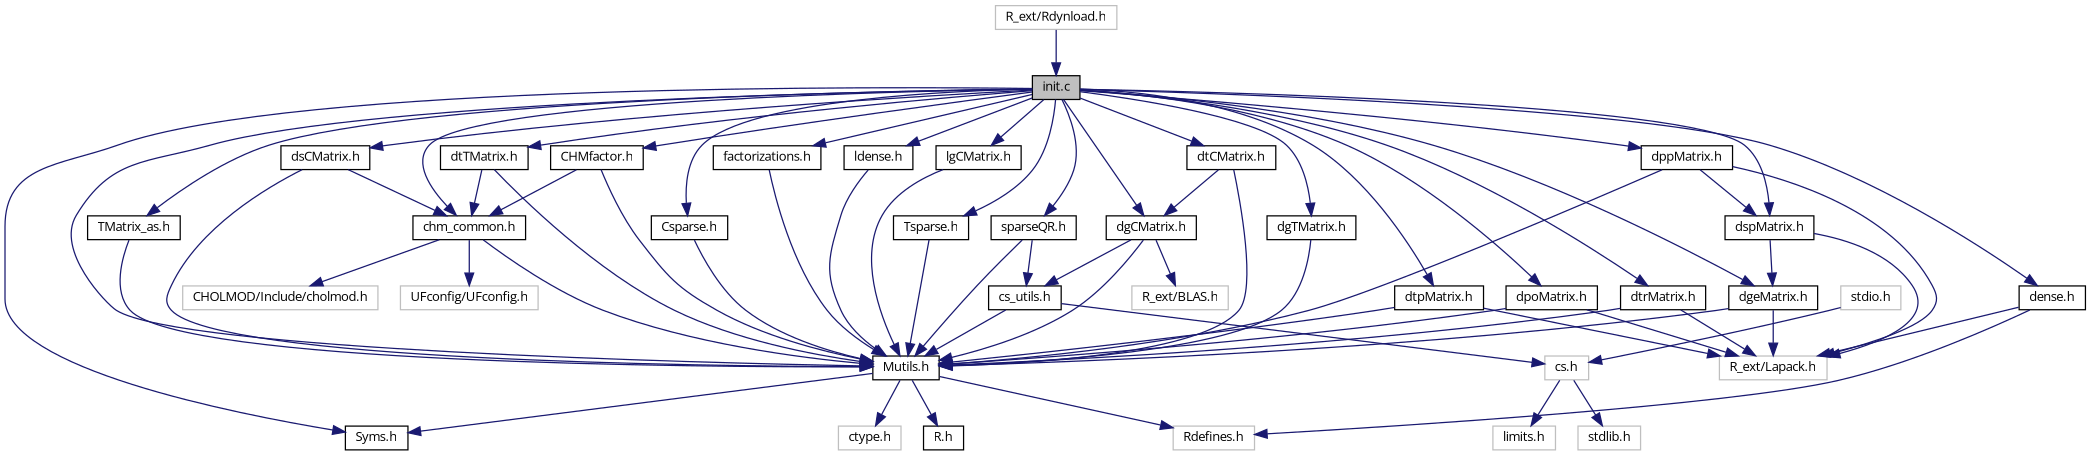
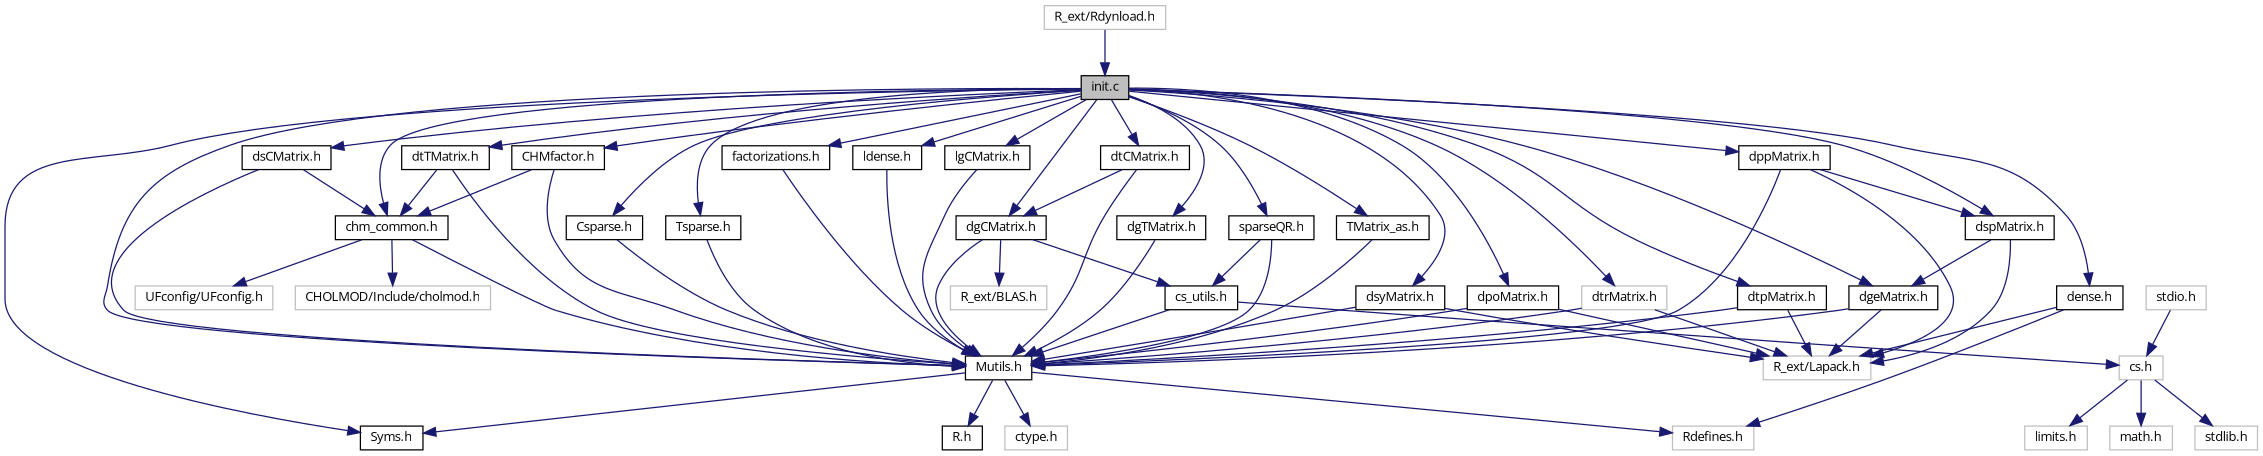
node "dsyMatrix.h": added
node "dtrMatrix.h": color black -> grey75
node "math.h": added
